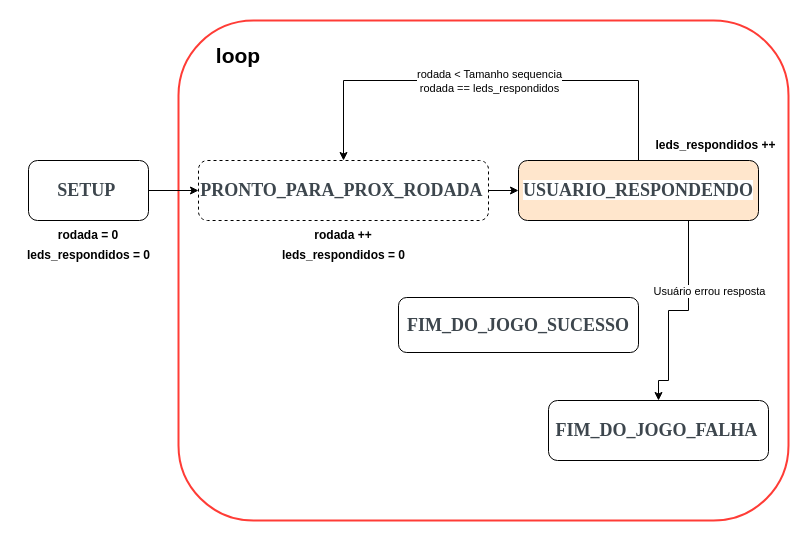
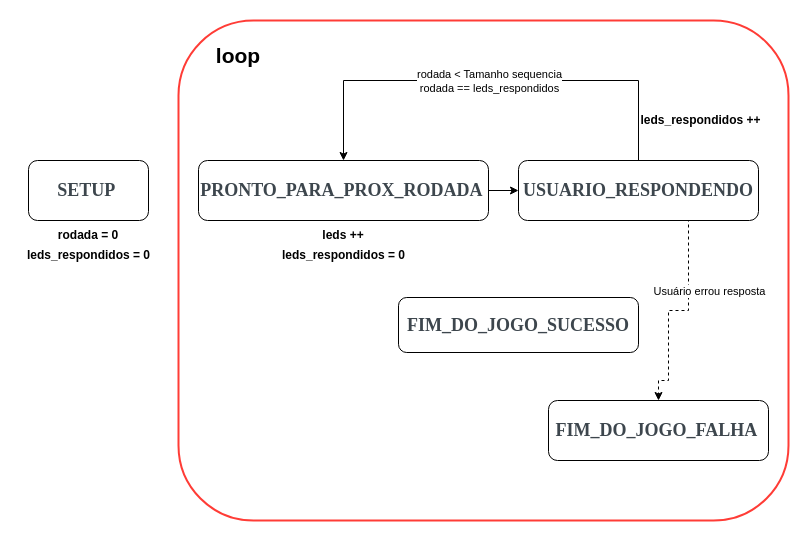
node "leds_respondidos ++": moved (716, 146) -> (701, 121)
edge "SETUP" -> "PRONTO_PARA_PROX_RODADA": removed
node "PRONTO_PARA_PROX_RODADA": style dashed -> solid
node "USUARIO_RESPONDENDO": fillcolor #ffe6cc -> #ffffff
node "rodada ++": label "rodada ++" -> "leds ++"
edge "USUARIO_RESPONDENDO" -> "FIM_DO_JOGO_FALHA": style solid -> dashed
